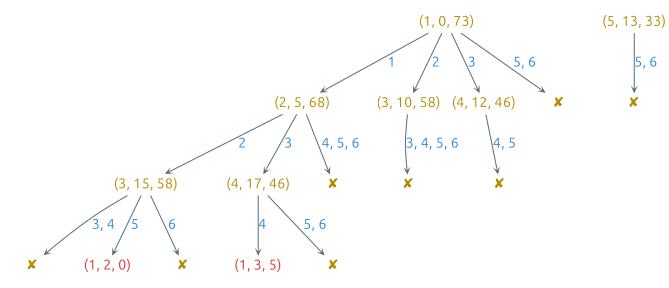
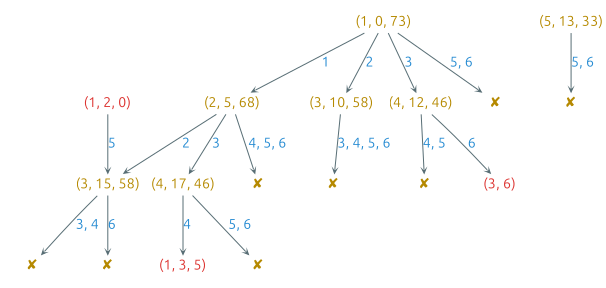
node "(3, 6)": added
edge "(3, 15, 58)" -> "(1, 2, 0)": reversed
